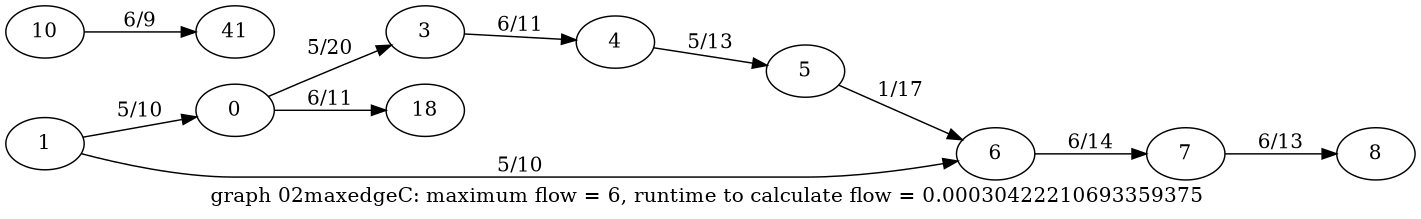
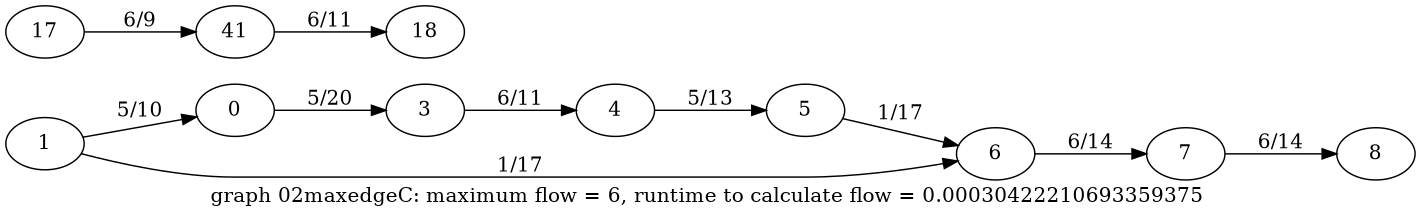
node "10": label "10" -> "17"
edge "0" -> "18": now "41" -> "18"
edge "7" -> "8": label " 6/13 " -> " 6/14 "
edge "1" -> "6": label " 5/10 " -> " 1/17 "
